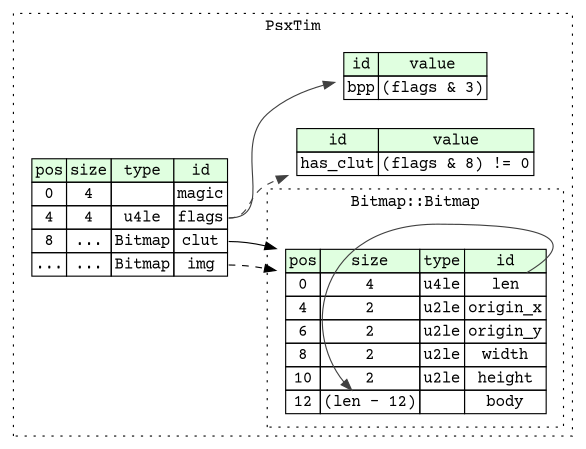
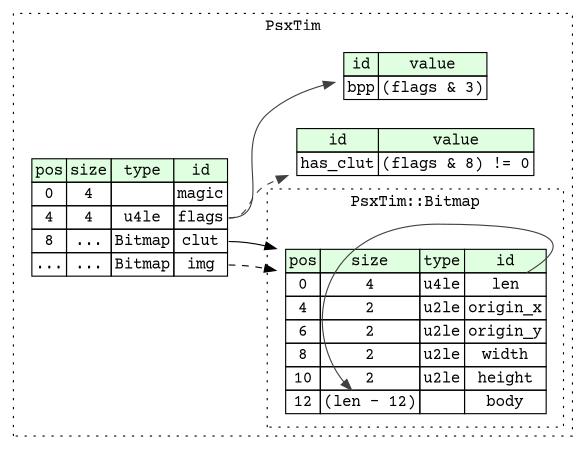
cluster "Bitmap::Bitmap": label "Bitmap::Bitmap" -> "PsxTim::Bitmap"
